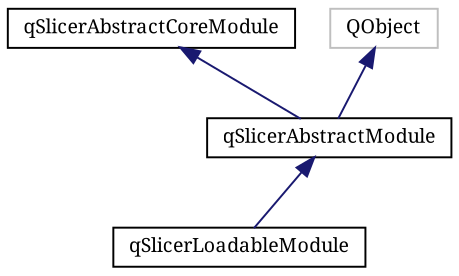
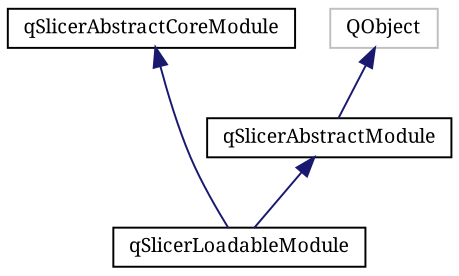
edge "qSlicerAbstractModule" -> "qSlicerAbstractCoreModule": now "qSlicerLoadableModule" -> "qSlicerAbstractCoreModule"
